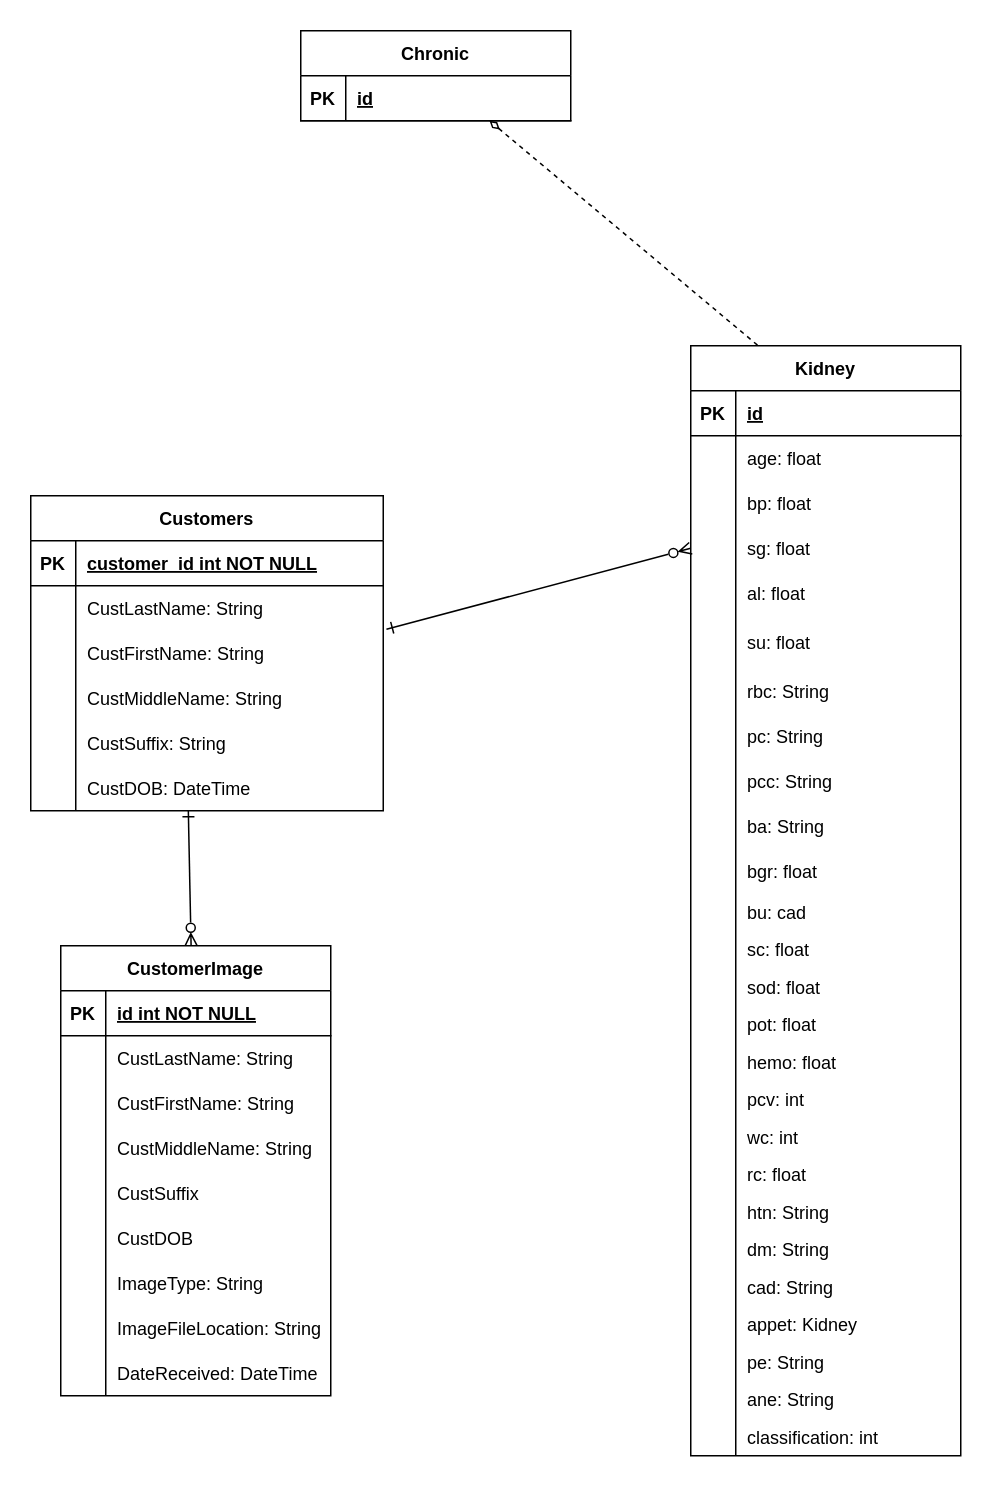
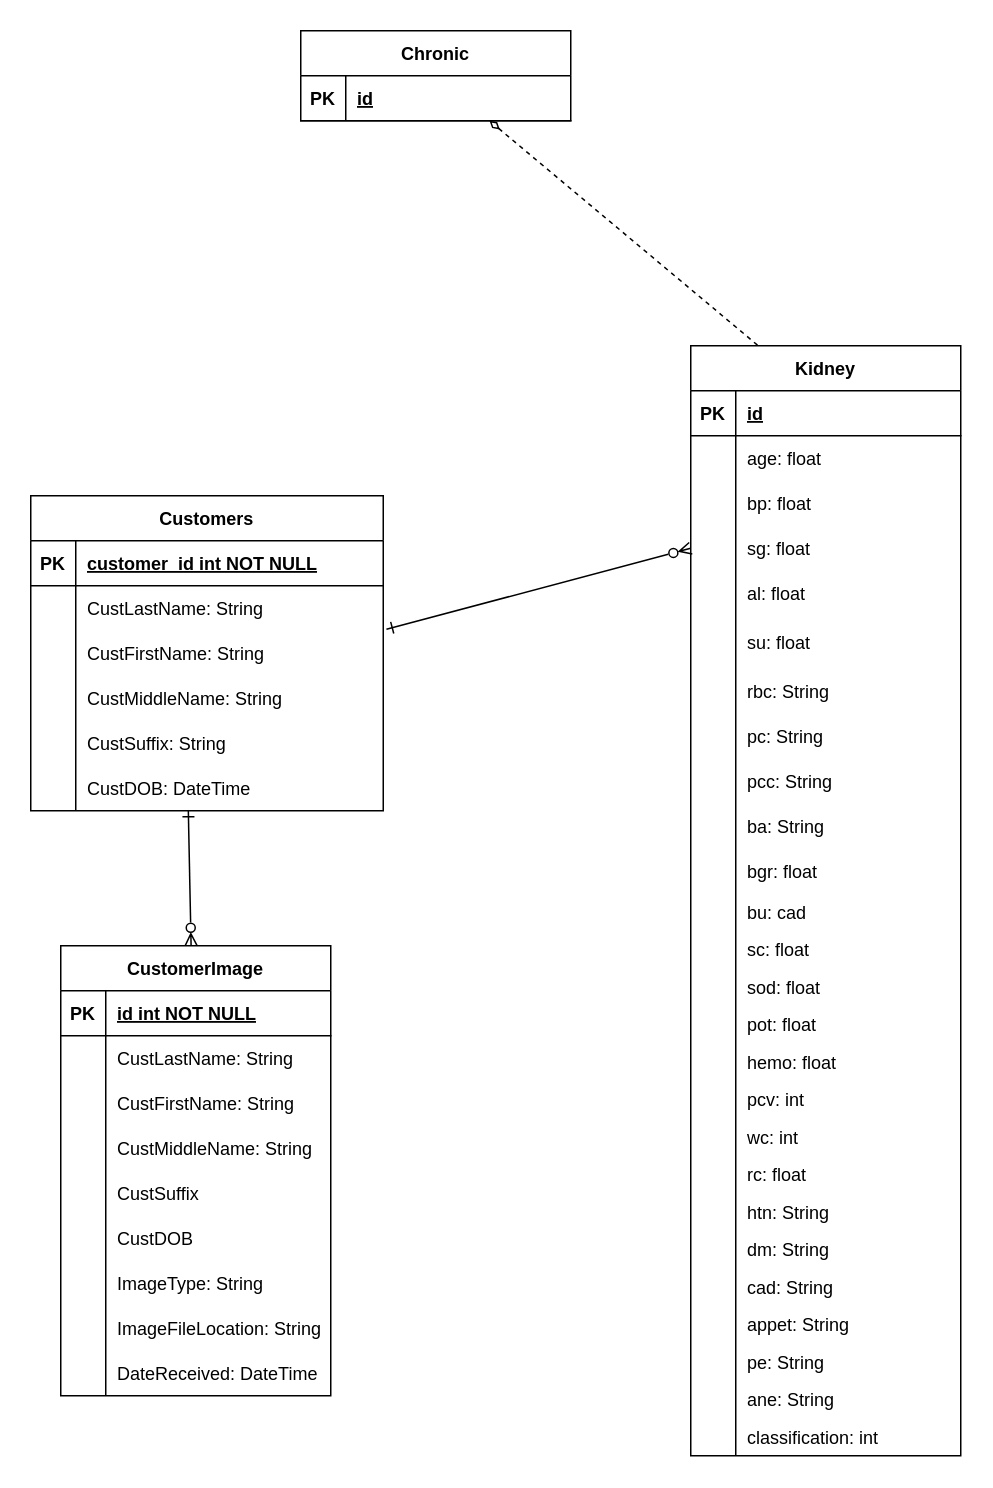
node "appet: Kidney": label "appet: Kidney" -> "appet: String"
